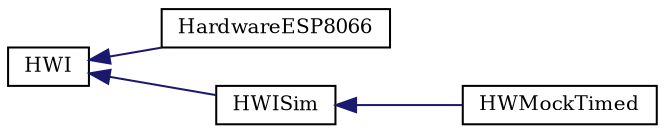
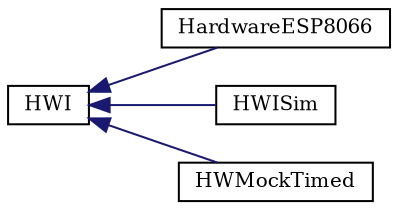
edge "HWMockTimed" -> "HWISim": now "HWMockTimed" -> "HWI"
